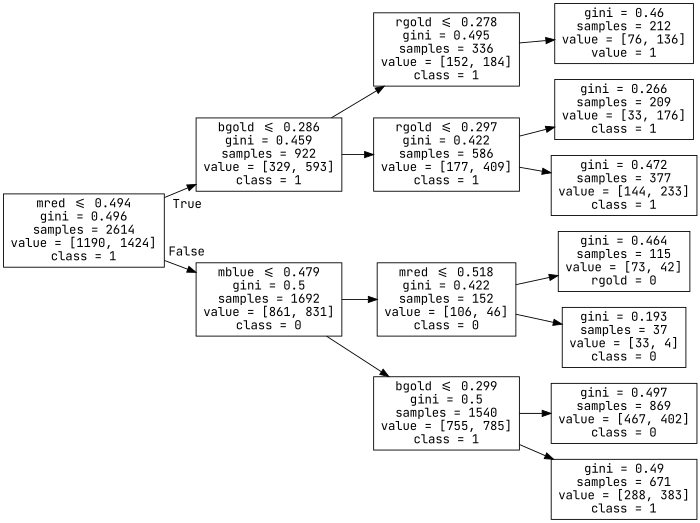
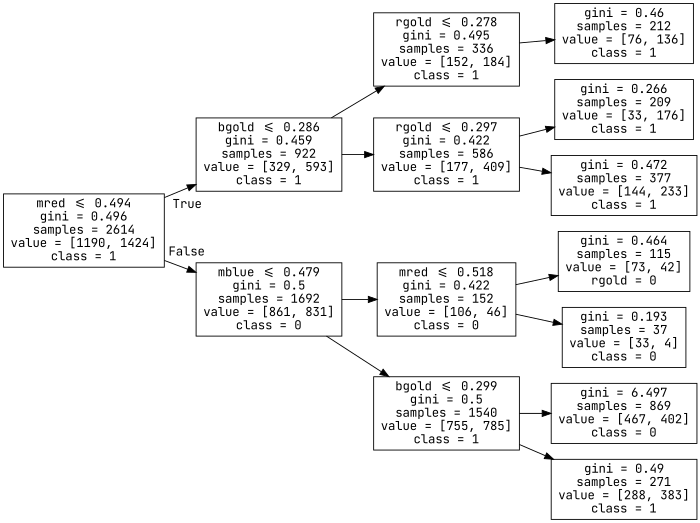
node "gini = 0.46 samples = 212 value = [76, 136] value = 1": label "gini = 0.46 samples = 212 value = [76, 136] value = 1" -> "gini = 0.46 samples = 212 value = [76, 136] class = 1"
node "gini = 0.497 samples = 869 value = [467, 402] class = 0": label "gini = 0.497 samples = 869 value = [467, 402] class = 0" -> "gini = 6.497 samples = 869 value = [467, 402] class = 0"
node "gini = 0.49 samples = 671 value = [288, 383] class = 1": label "gini = 0.49 samples = 671 value = [288, 383] class = 1" -> "gini = 0.49 samples = 271 value = [288, 383] class = 1"
